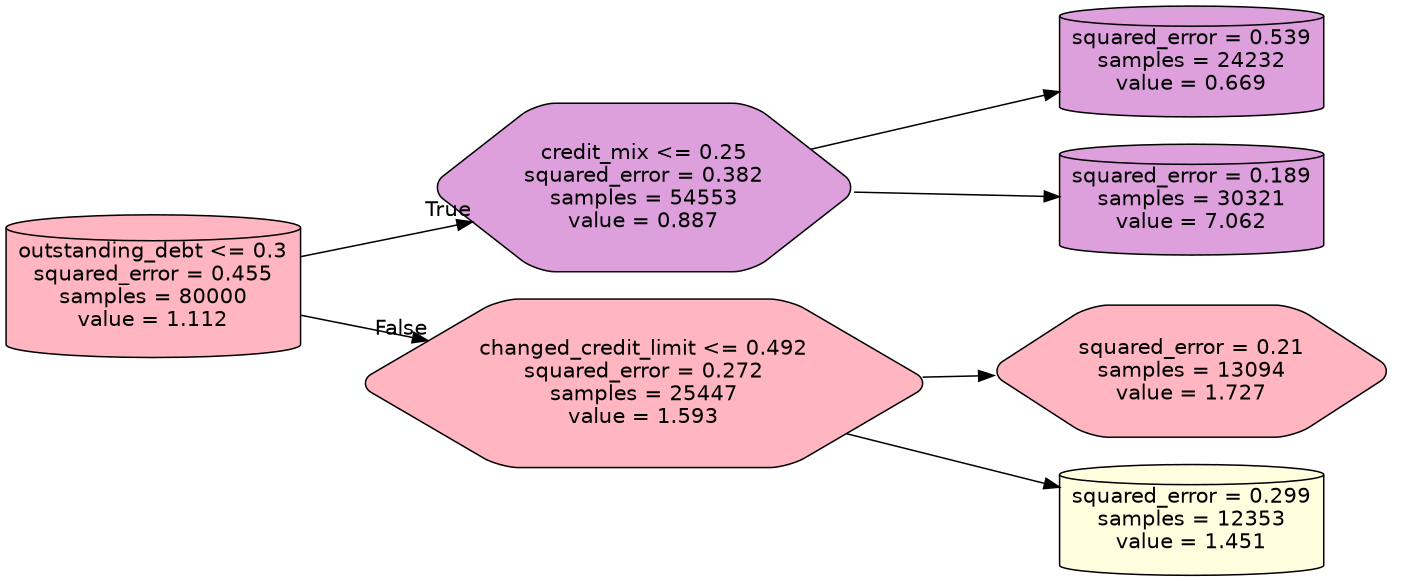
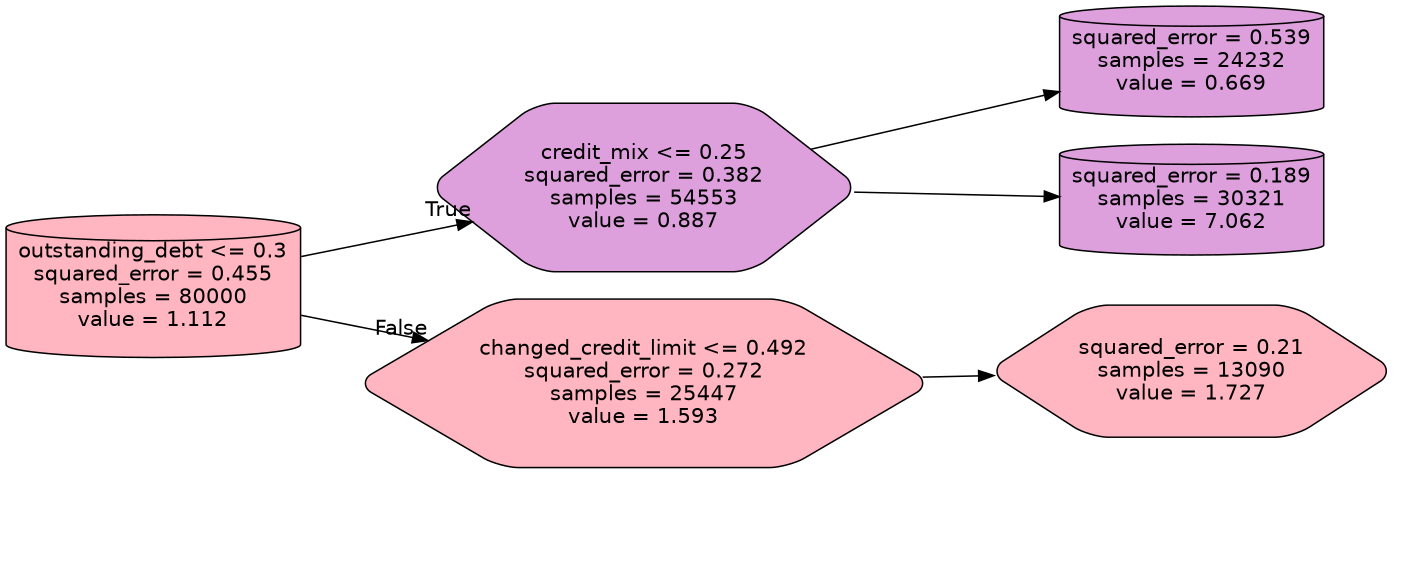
node "squared_error = 0.21 samples = 13094 value = 1.727": label "squared_error = 0.21 samples = 13094 value = 1.727" -> "squared_error = 0.21 samples = 13090 value = 1.727"
node "squared_error = 0.299 samples = 12353 value = 1.451": removed
